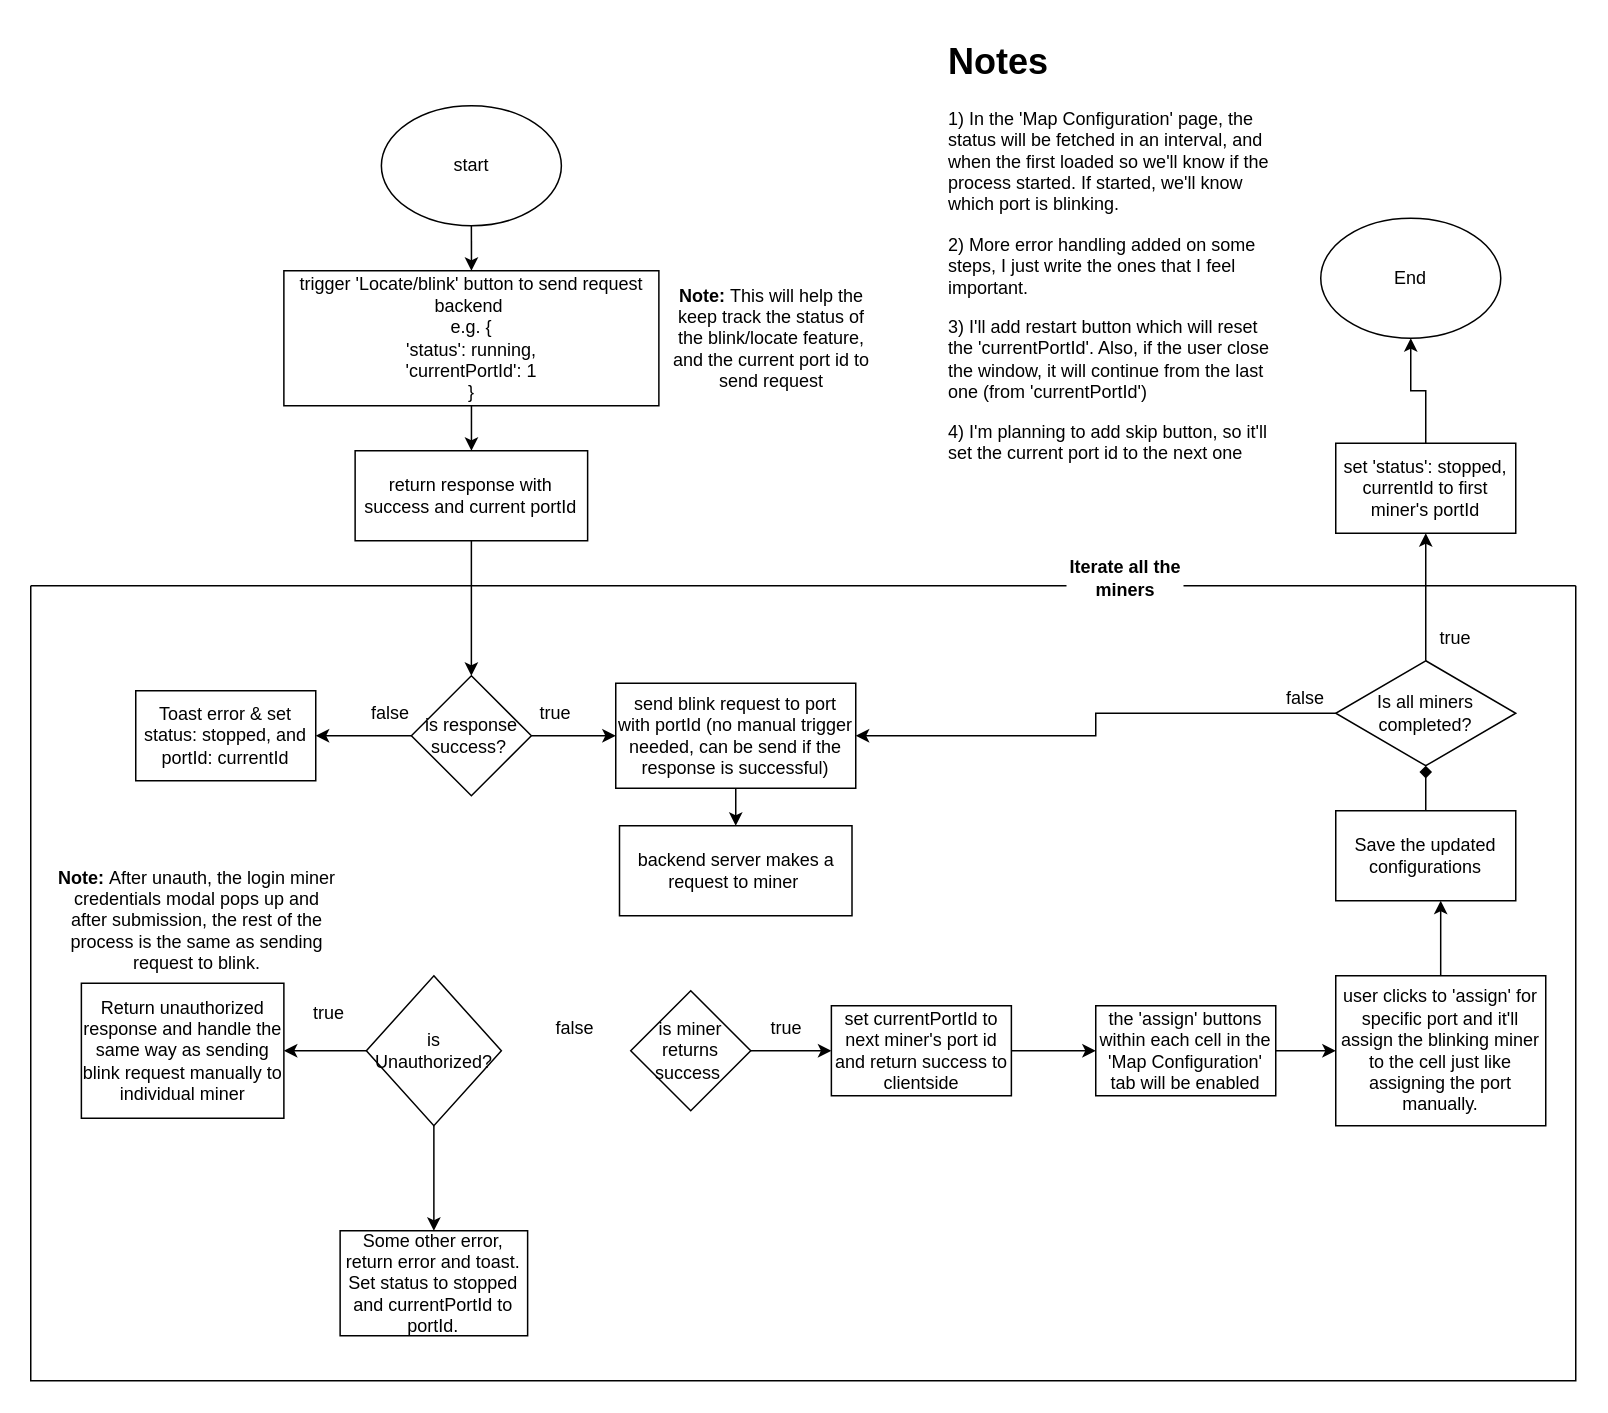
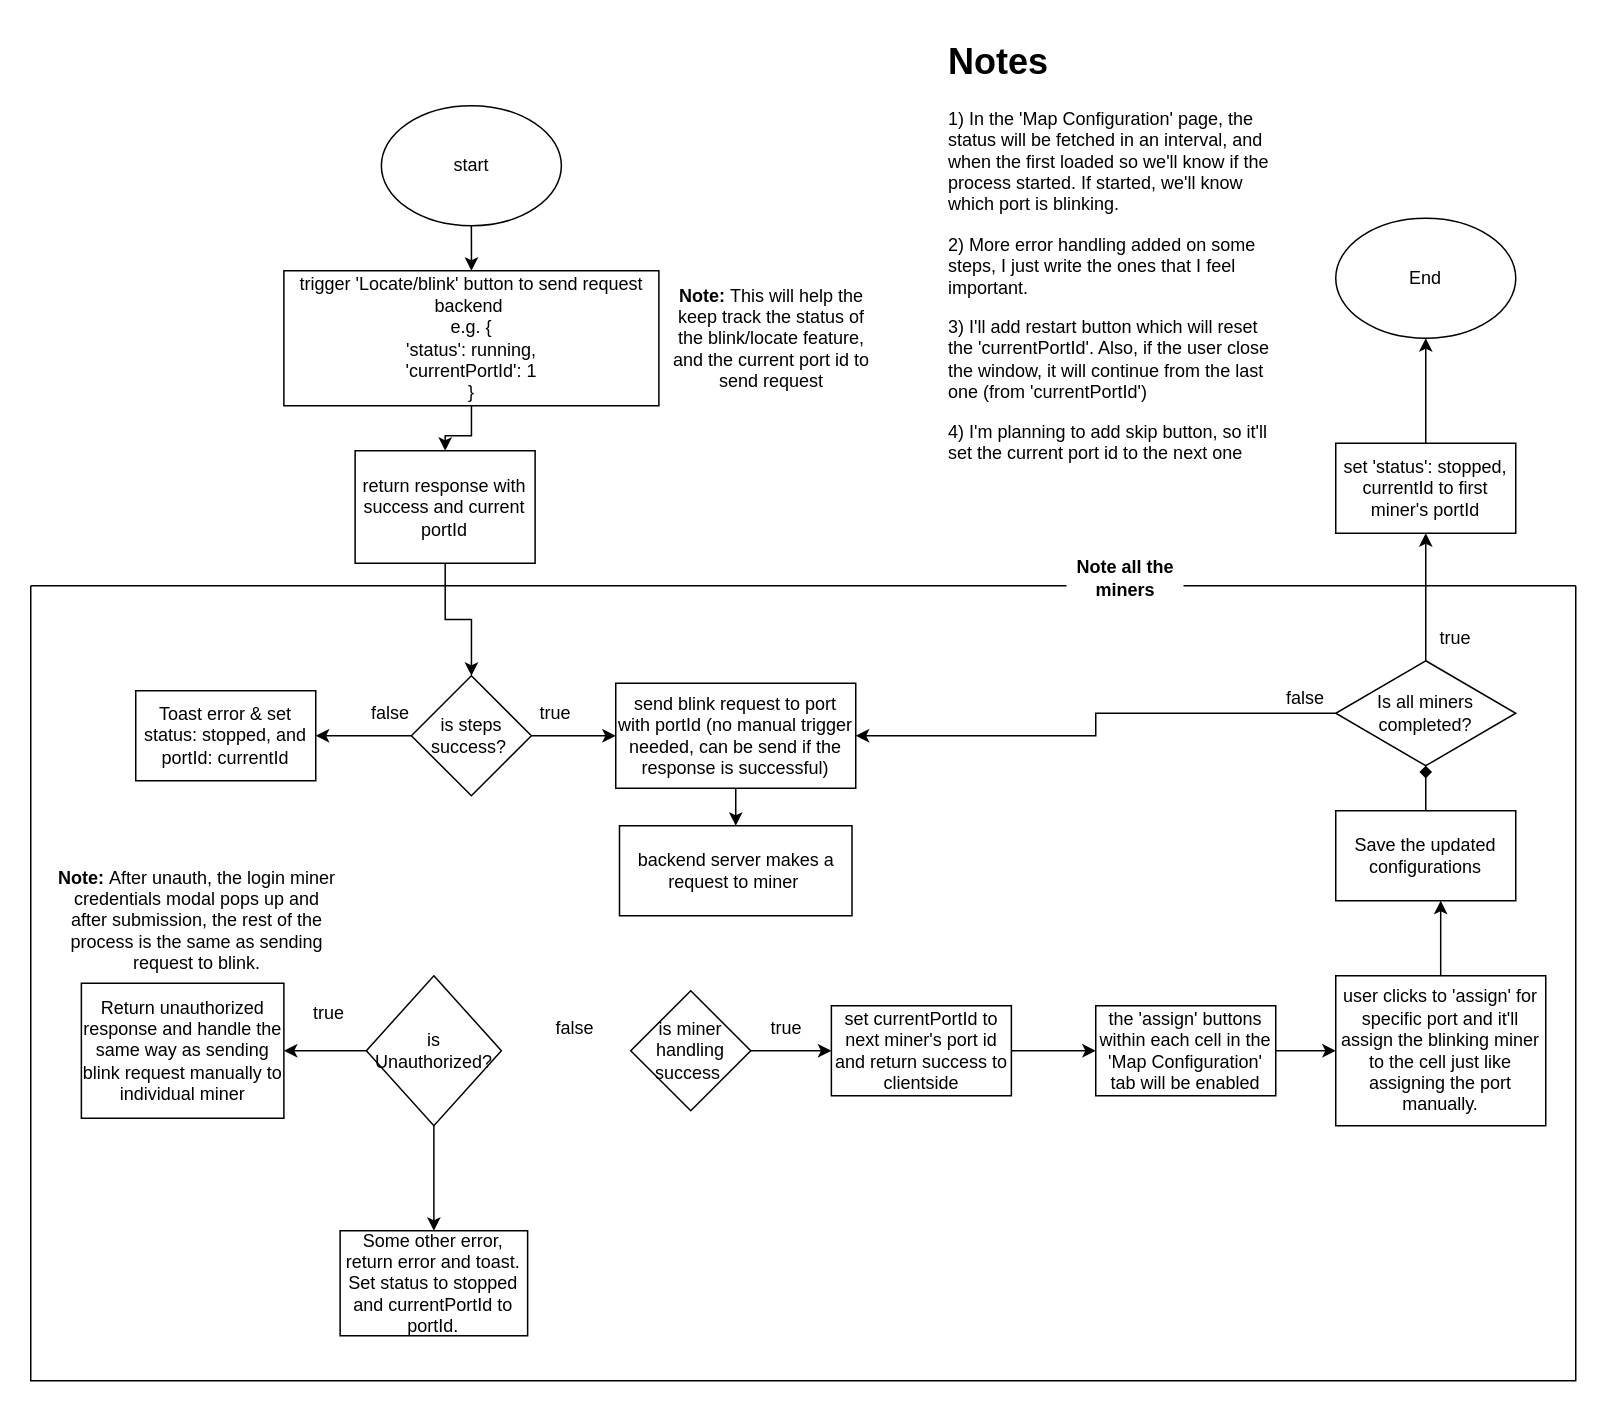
node "End": moved (1411, 278) -> (1426, 278)
node "return response with success and current portId": size 233x90 -> 180x113
node "Iterate all the miners": label "Iterate all the miners" -> "Note all the miners"
node "is response success?": label "is response success?" -> "is steps success?"
node "is miner returns success": label "is miner returns success" -> "is miner handling success"
